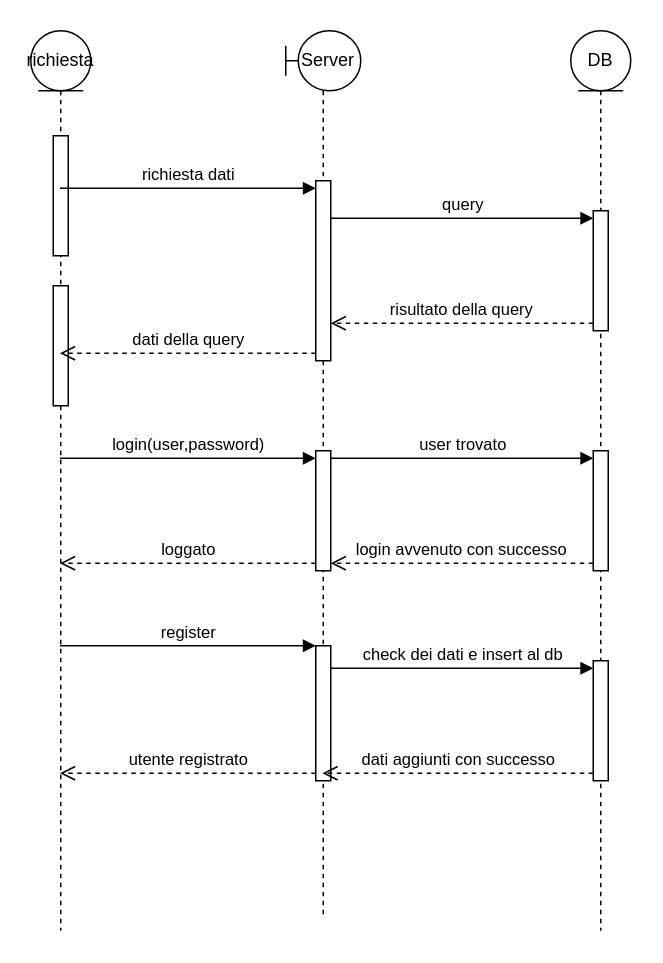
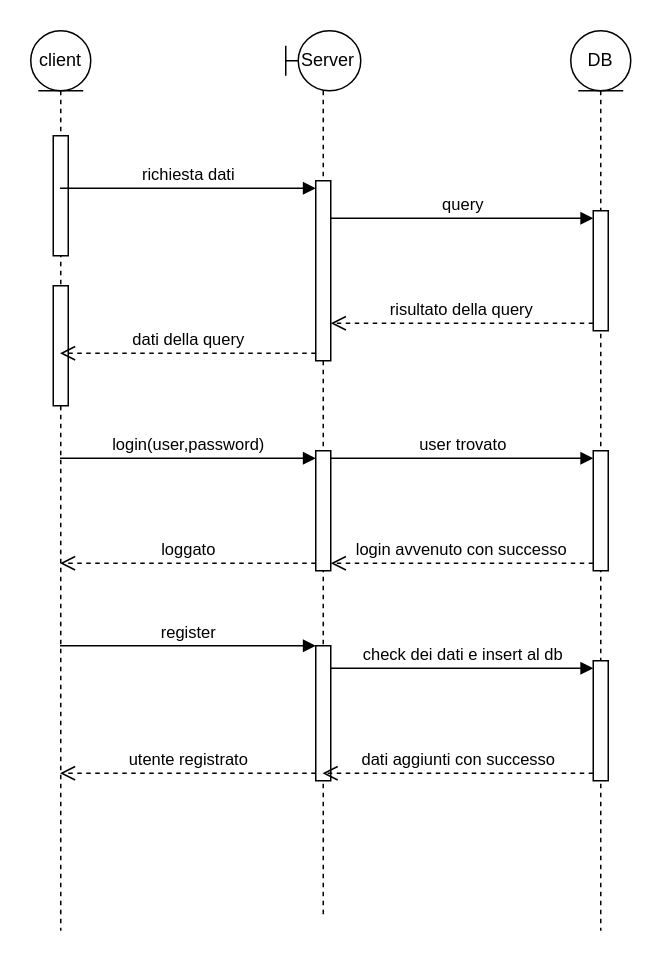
node "richiesta": label "richiesta" -> "client"
